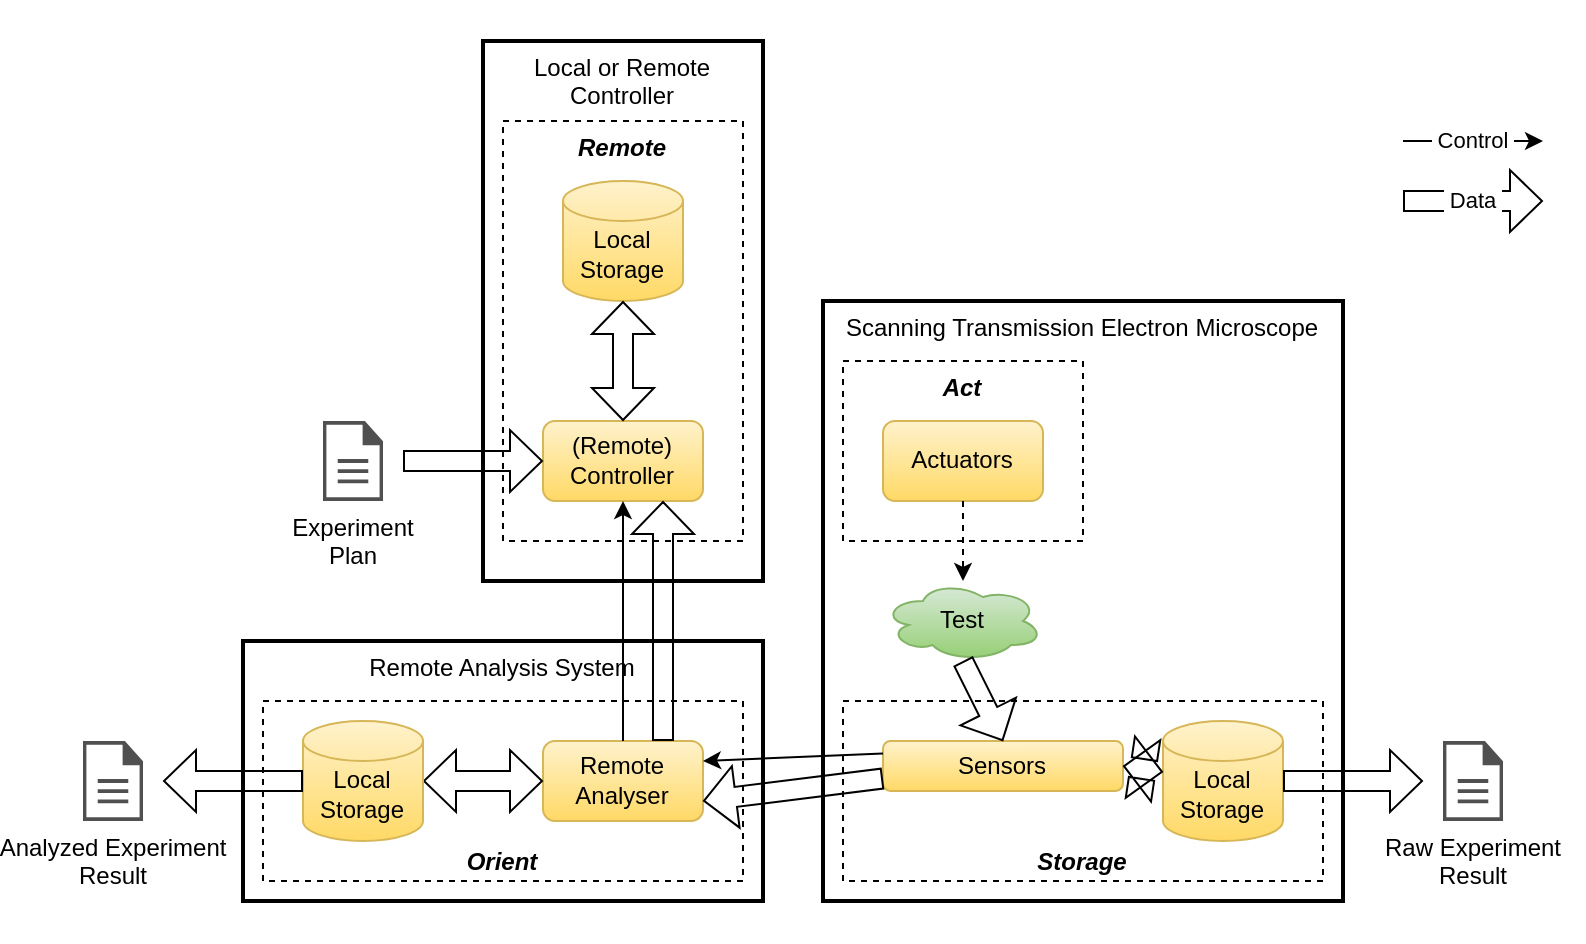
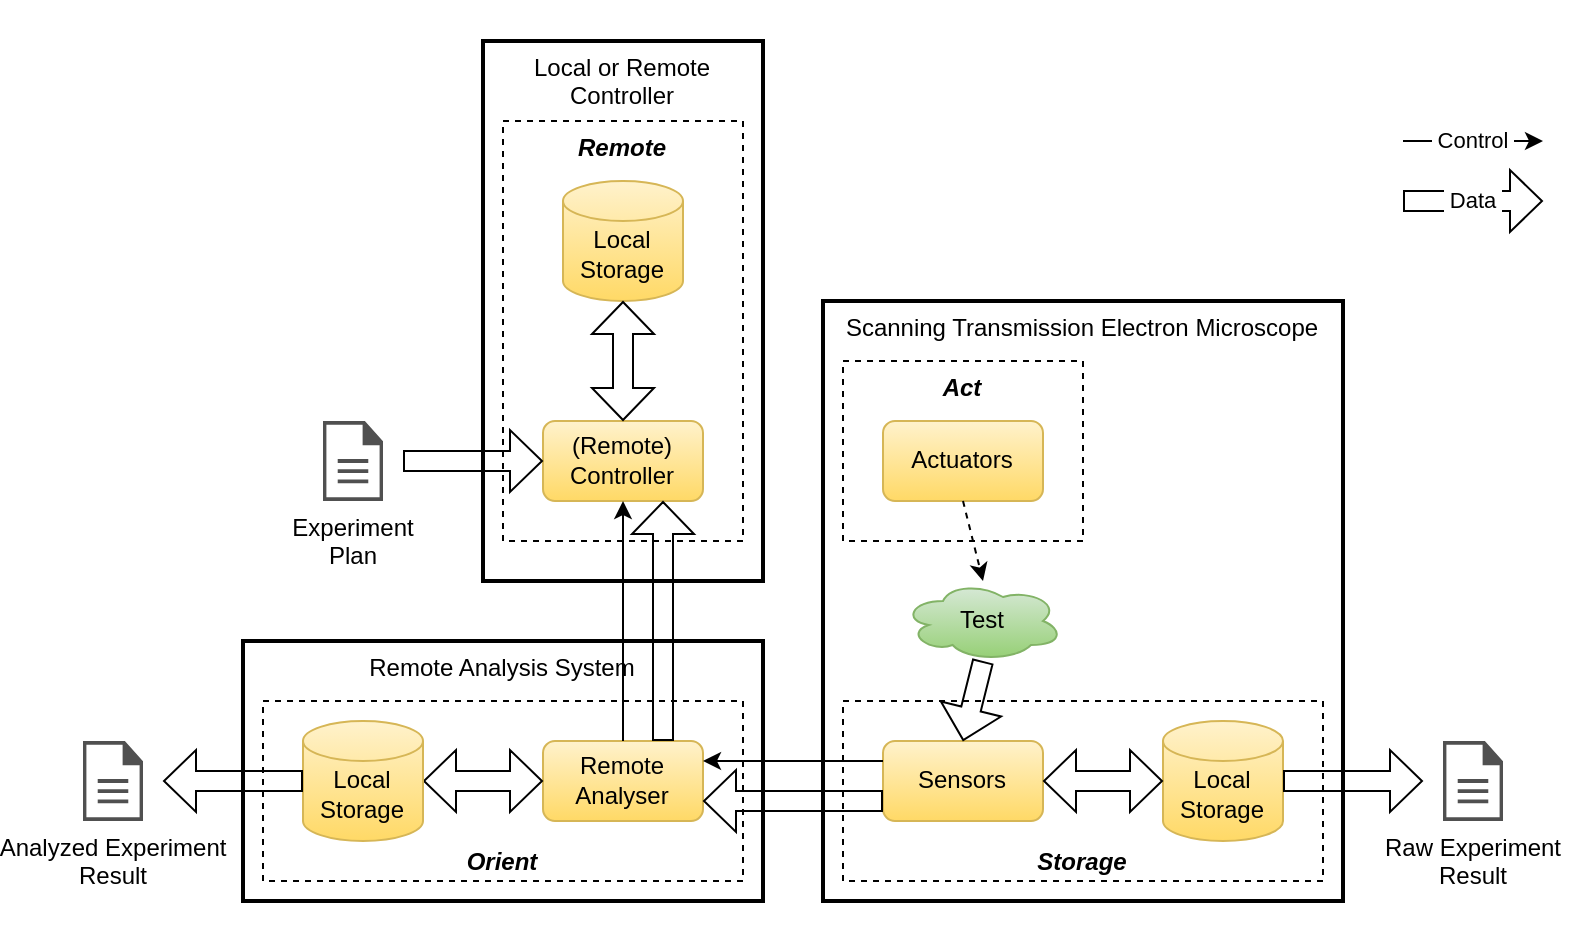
node "Test": moved (963, 621) -> (983, 621)
node "Sensors": size 240x50 -> 160x80
